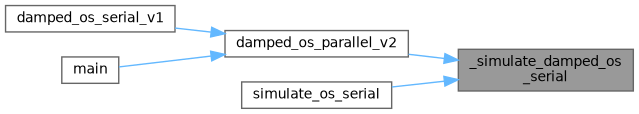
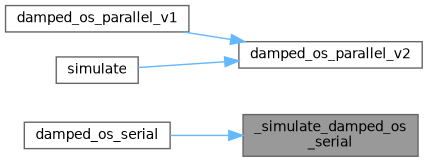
node "damped_os_serial_v1": label "damped_os_serial_v1" -> "damped_os_parallel_v1"
edge "damped_os_parallel_v2" -> "_simulate_damped_os _serial": removed
node "main": label "main" -> "simulate"
node "simulate_os_serial": label "simulate_os_serial" -> "damped_os_serial"
